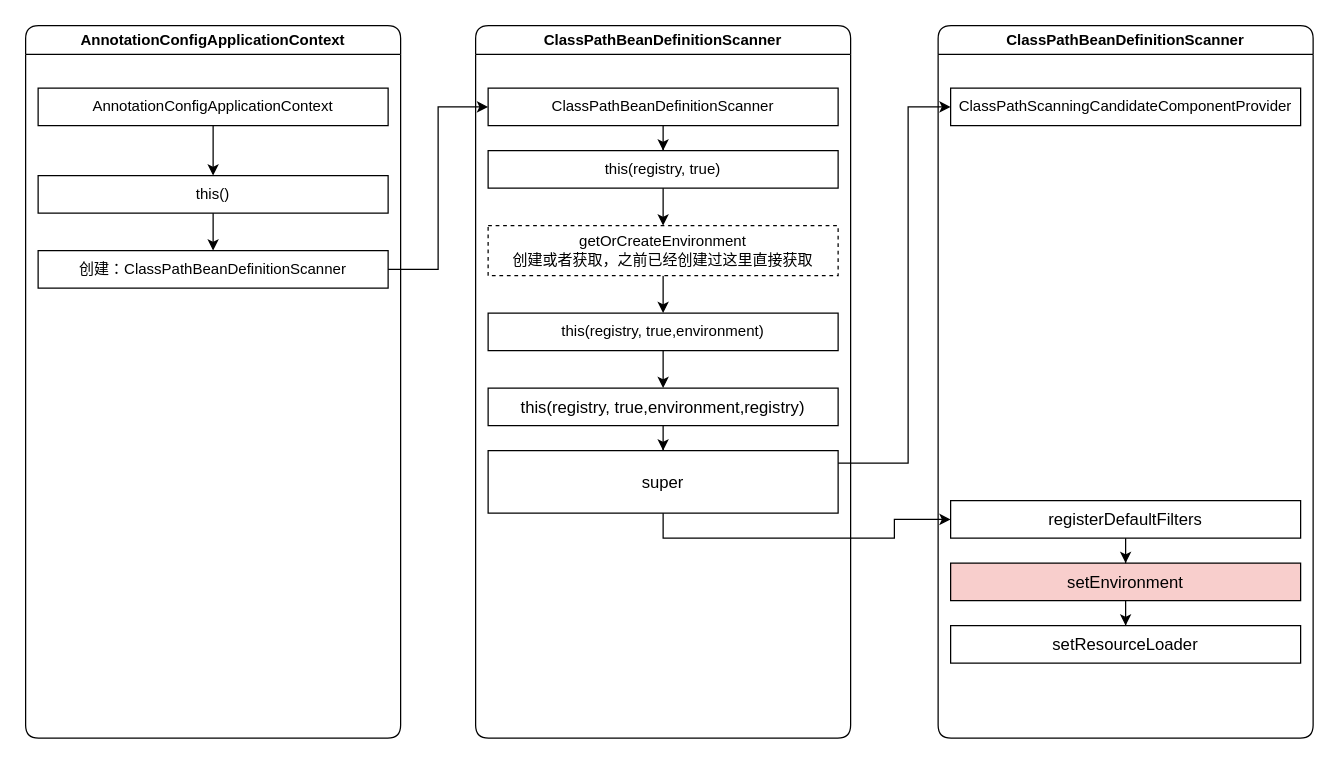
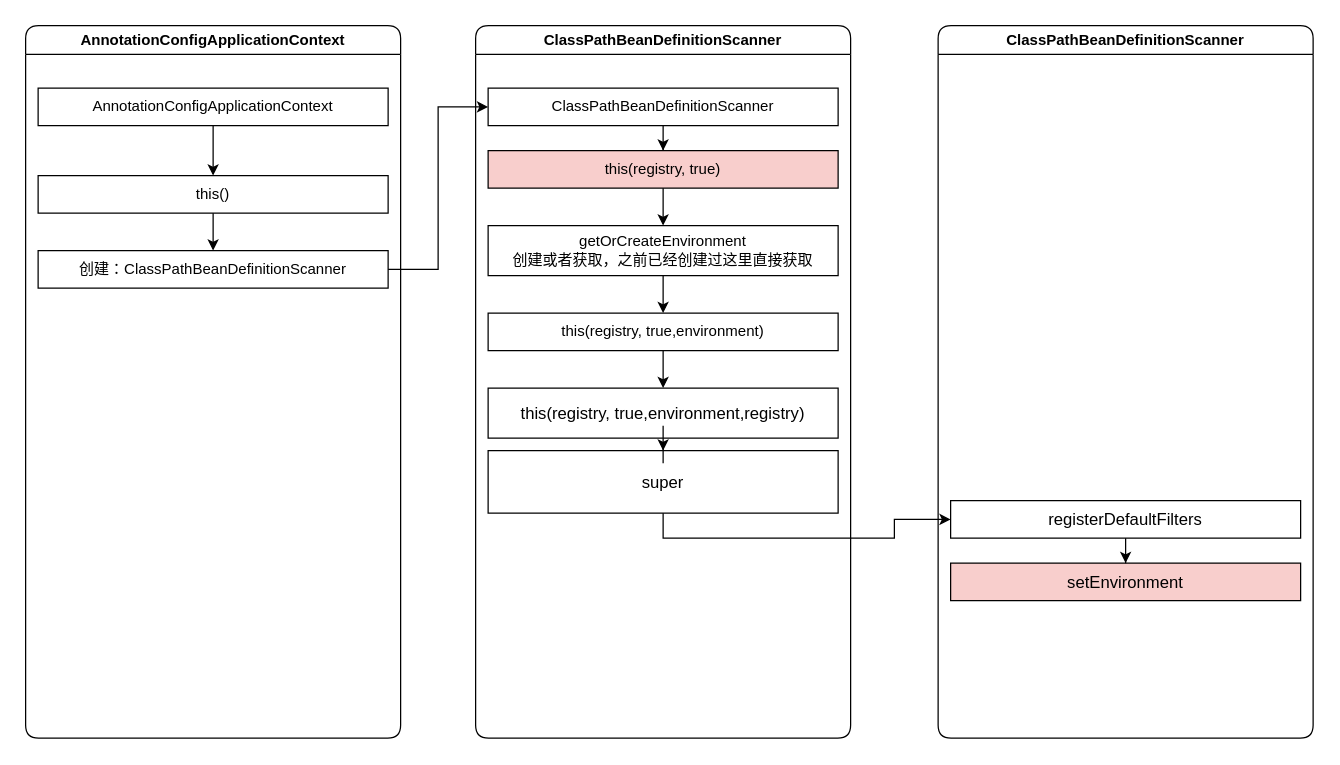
node "ClassPathScanningCandidateComponentProvider": removed
node "this(registry, true)": fillcolor #ffffff -> #f8cecc
node "getOrCreateEnvironment 创建或者获取，之前已经创建过这里直接获取": style dashed -> solid
edge "super" -> "ClassPathScanningCandidateComponentProvider": removed
node "this(registry, true,environment,registry)": size 350x38 -> 350x50
edge "setEnvironment" -> "setResourceLoader": removed
node "setResourceLoader": removed
